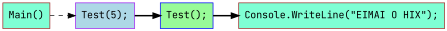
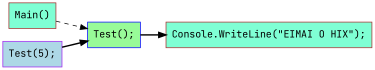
edge "Main()" -> "Test(5);": now "Main()" -> "Test();"
